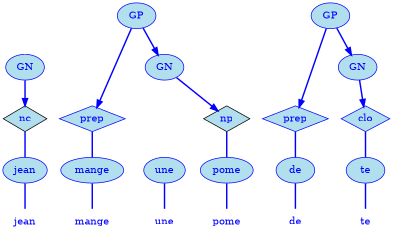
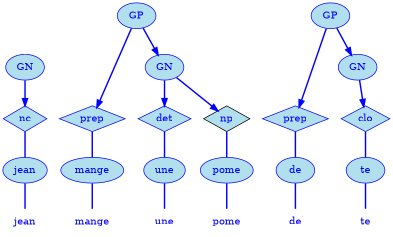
node "nc": color black -> blue
node "det": added
